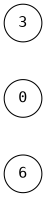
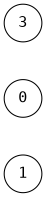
node "6": label "6" -> "1"
